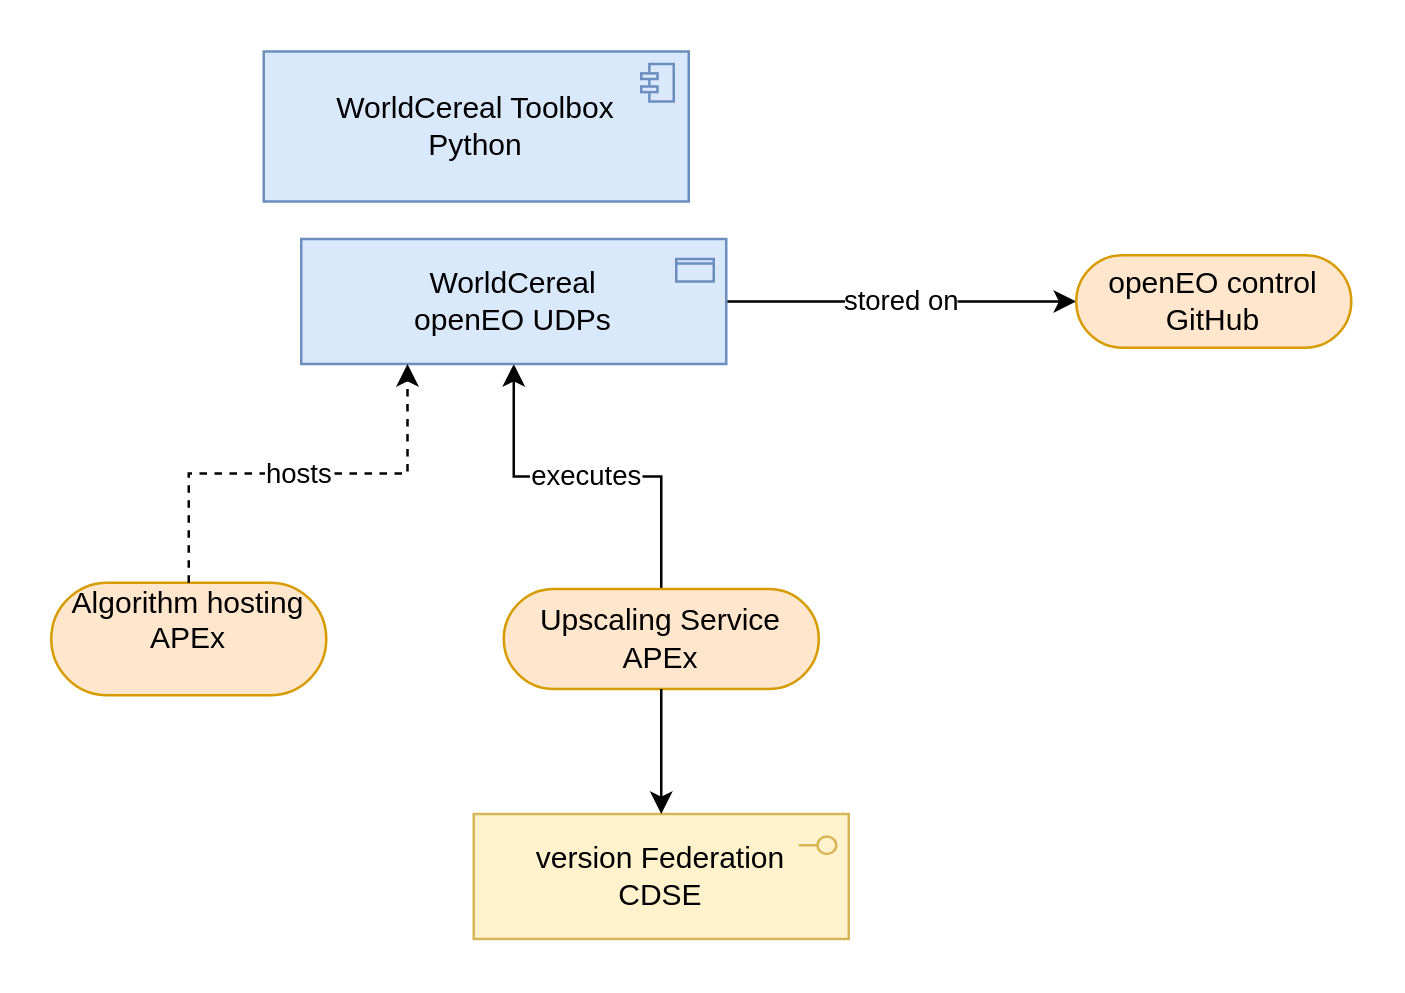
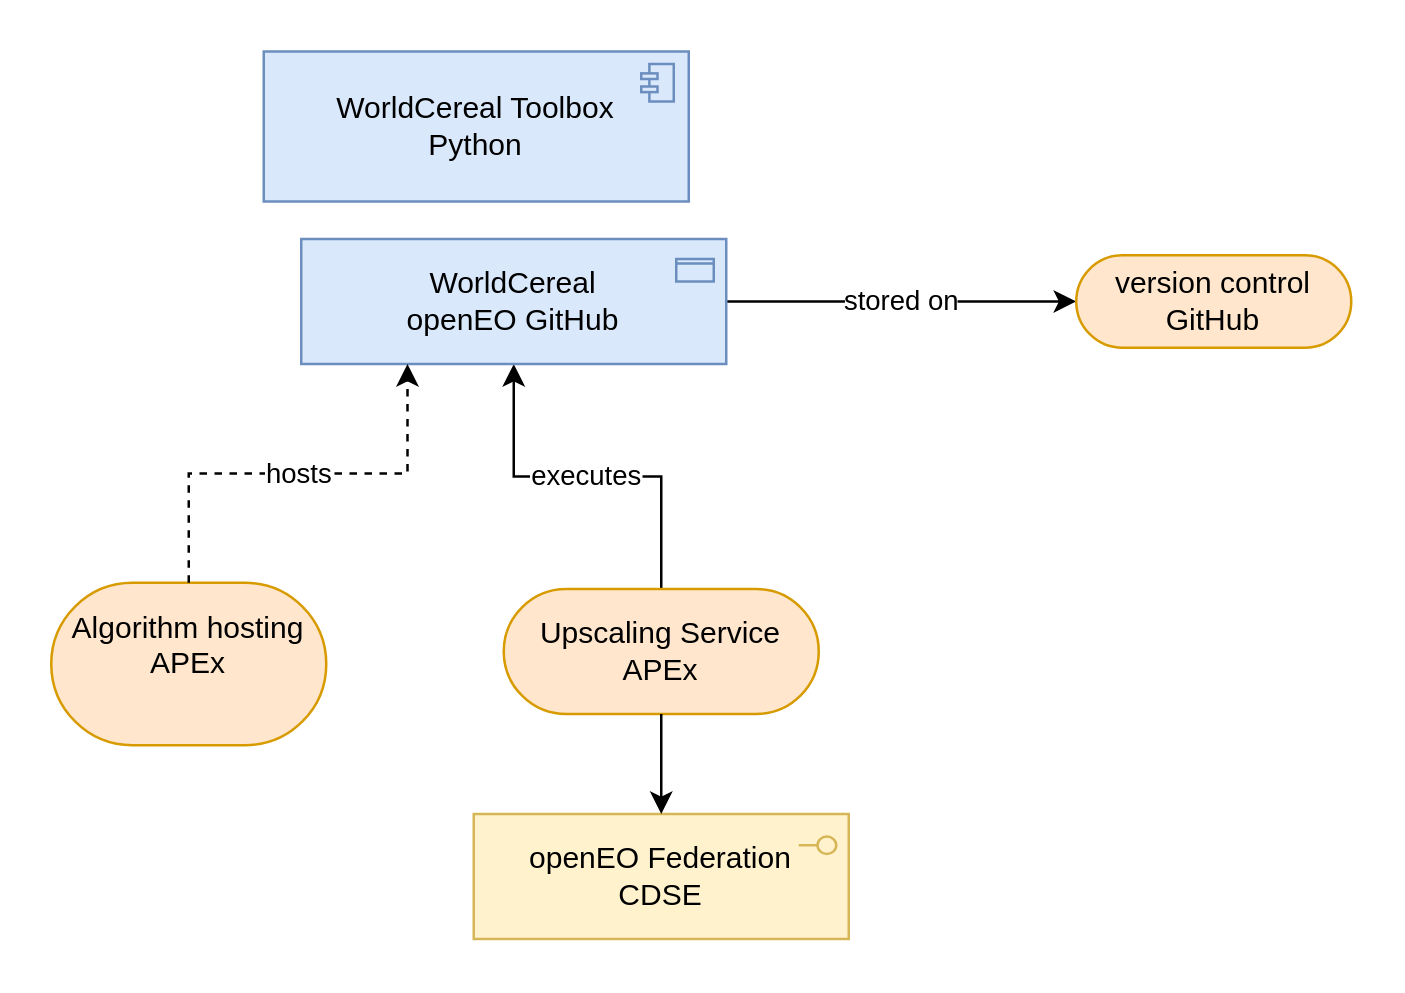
node "WorldCereal openEO UDPs": label "WorldCereal openEO UDPs" -> "WorldCereal openEO GitHub"
node "openEO control GitHub": label "openEO control GitHub" -> "version control GitHub"
node "Algorithm hosting APEx": size 275x113 -> 275x163
node "Upscaling Service APEx": size 315x100 -> 315x125
node "version Federation CDSE": label "version Federation CDSE" -> "openEO Federation CDSE"
